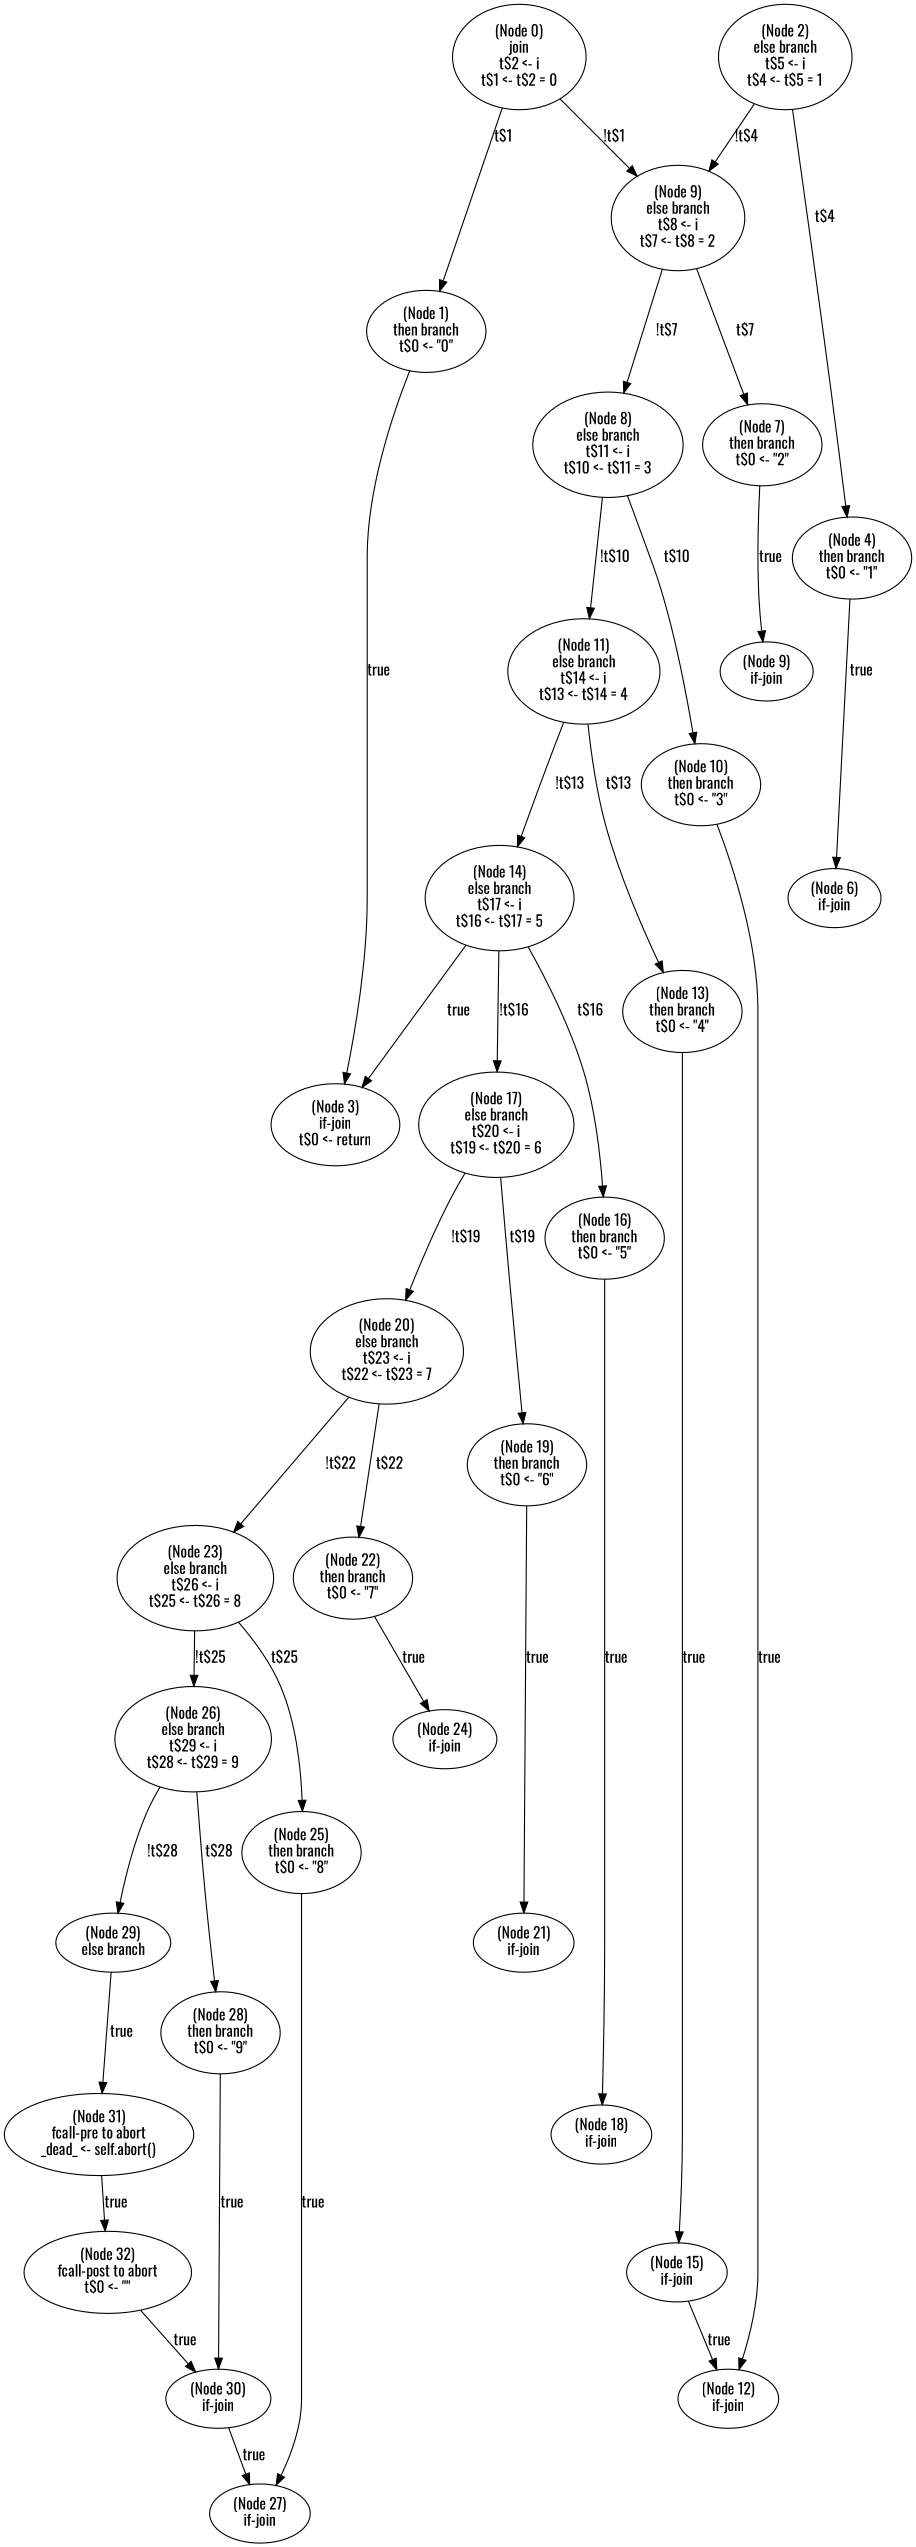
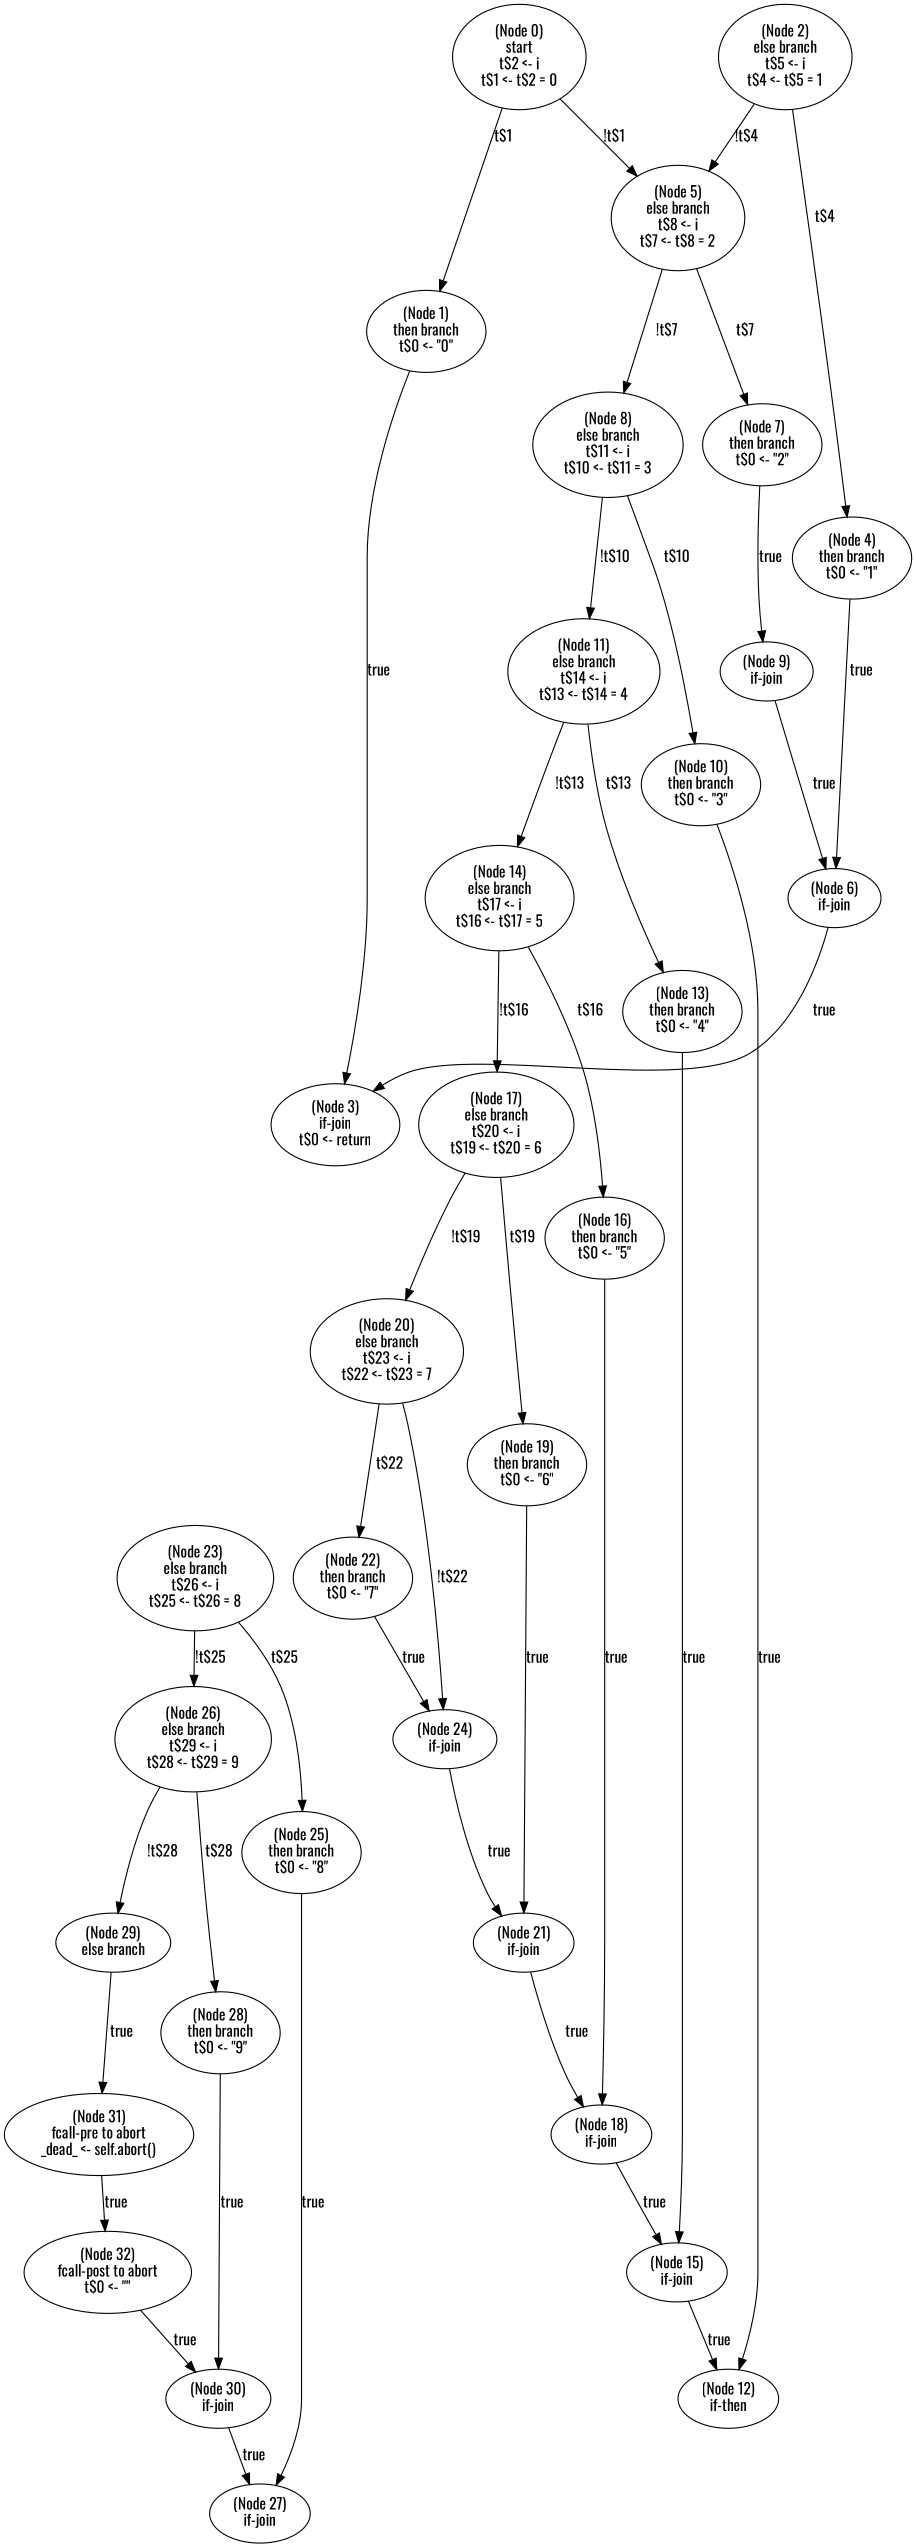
node "(Node 0) join t$2 <- i t$1 <- t$2 = 0": label "(Node 0) join t$2 <- i t$1 <- t$2 = 0" -> "(Node 0) start t$2 <- i t$1 <- t$2 = 0"
node "(Node 9) else branch t$8 <- i t$7 <- t$8 = 2": label "(Node 9) else branch t$8 <- i t$7 <- t$8 = 2" -> "(Node 5) else branch t$8 <- i t$7 <- t$8 = 2"
edge "(Node 9) if-join" -> "(Node 6) if-join": added, label "true"
edge "(Node 14) else branch t$17 <- i t$16 <- t$17 = 5" -> "(Node 3) if-join t$0 <- return": now "(Node 6) if-join" -> "(Node 3) if-join t$0 <- return"
edge "(Node 20) else branch t$23 <- i t$22 <- t$23 = 7" -> "(Node 23) else branch t$26 <- i t$25 <- t$26 = 8": now "(Node 20) else branch t$23 <- i t$22 <- t$23 = 7" -> "(Node 24) if-join"
edge "(Node 24) if-join" -> "(Node 21) if-join": added, label "true"
edge "(Node 21) if-join" -> "(Node 18) if-join": added, label "true"
edge "(Node 18) if-join" -> "(Node 15) if-join": added, label "true"
node "(Node 12) if-join": label "(Node 12) if-join" -> "(Node 12) if-then"
